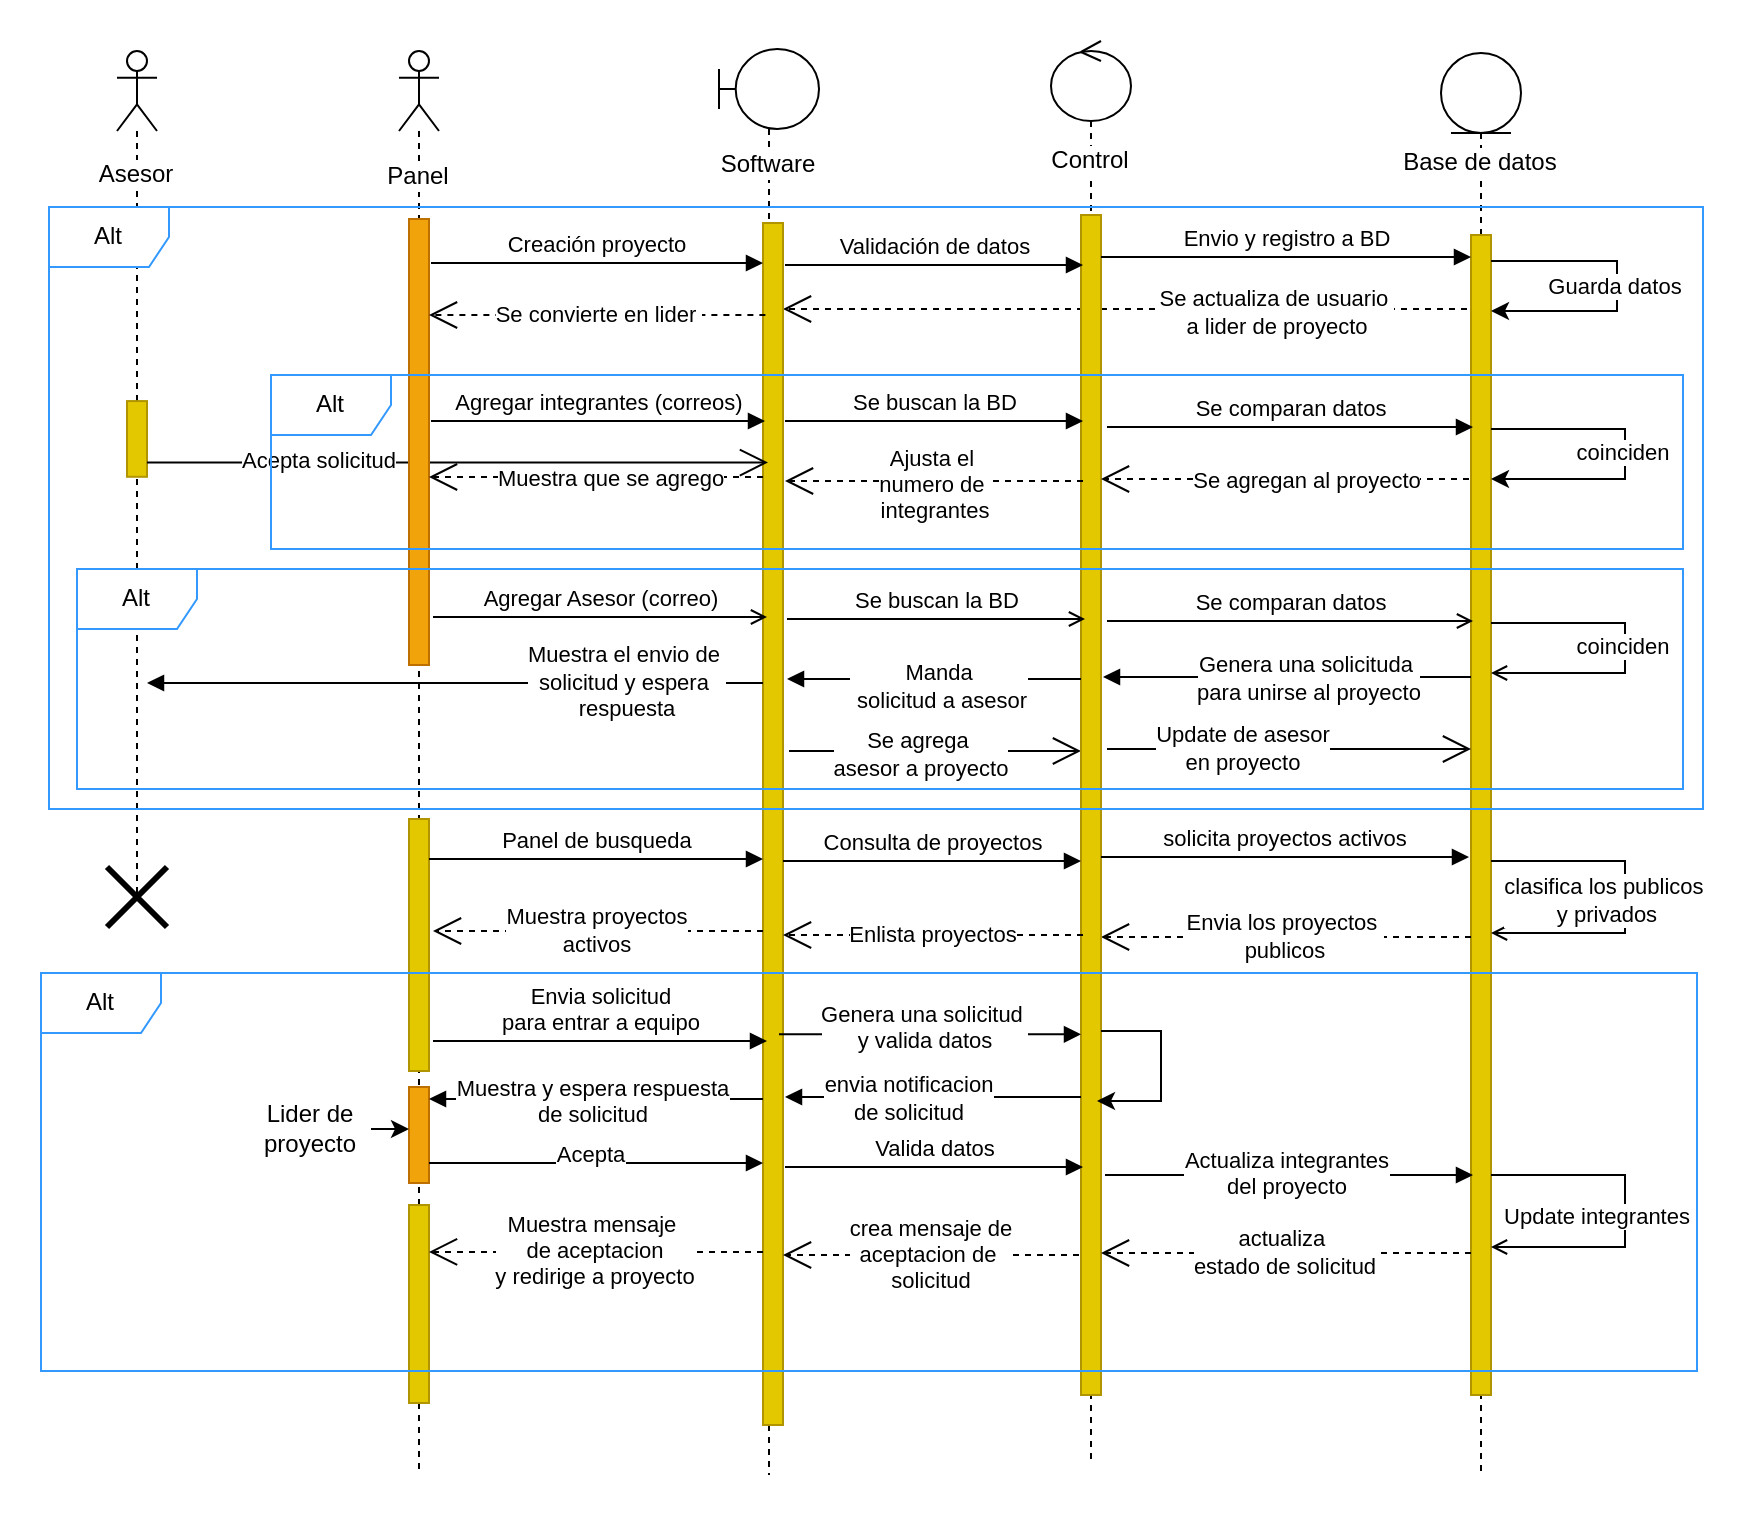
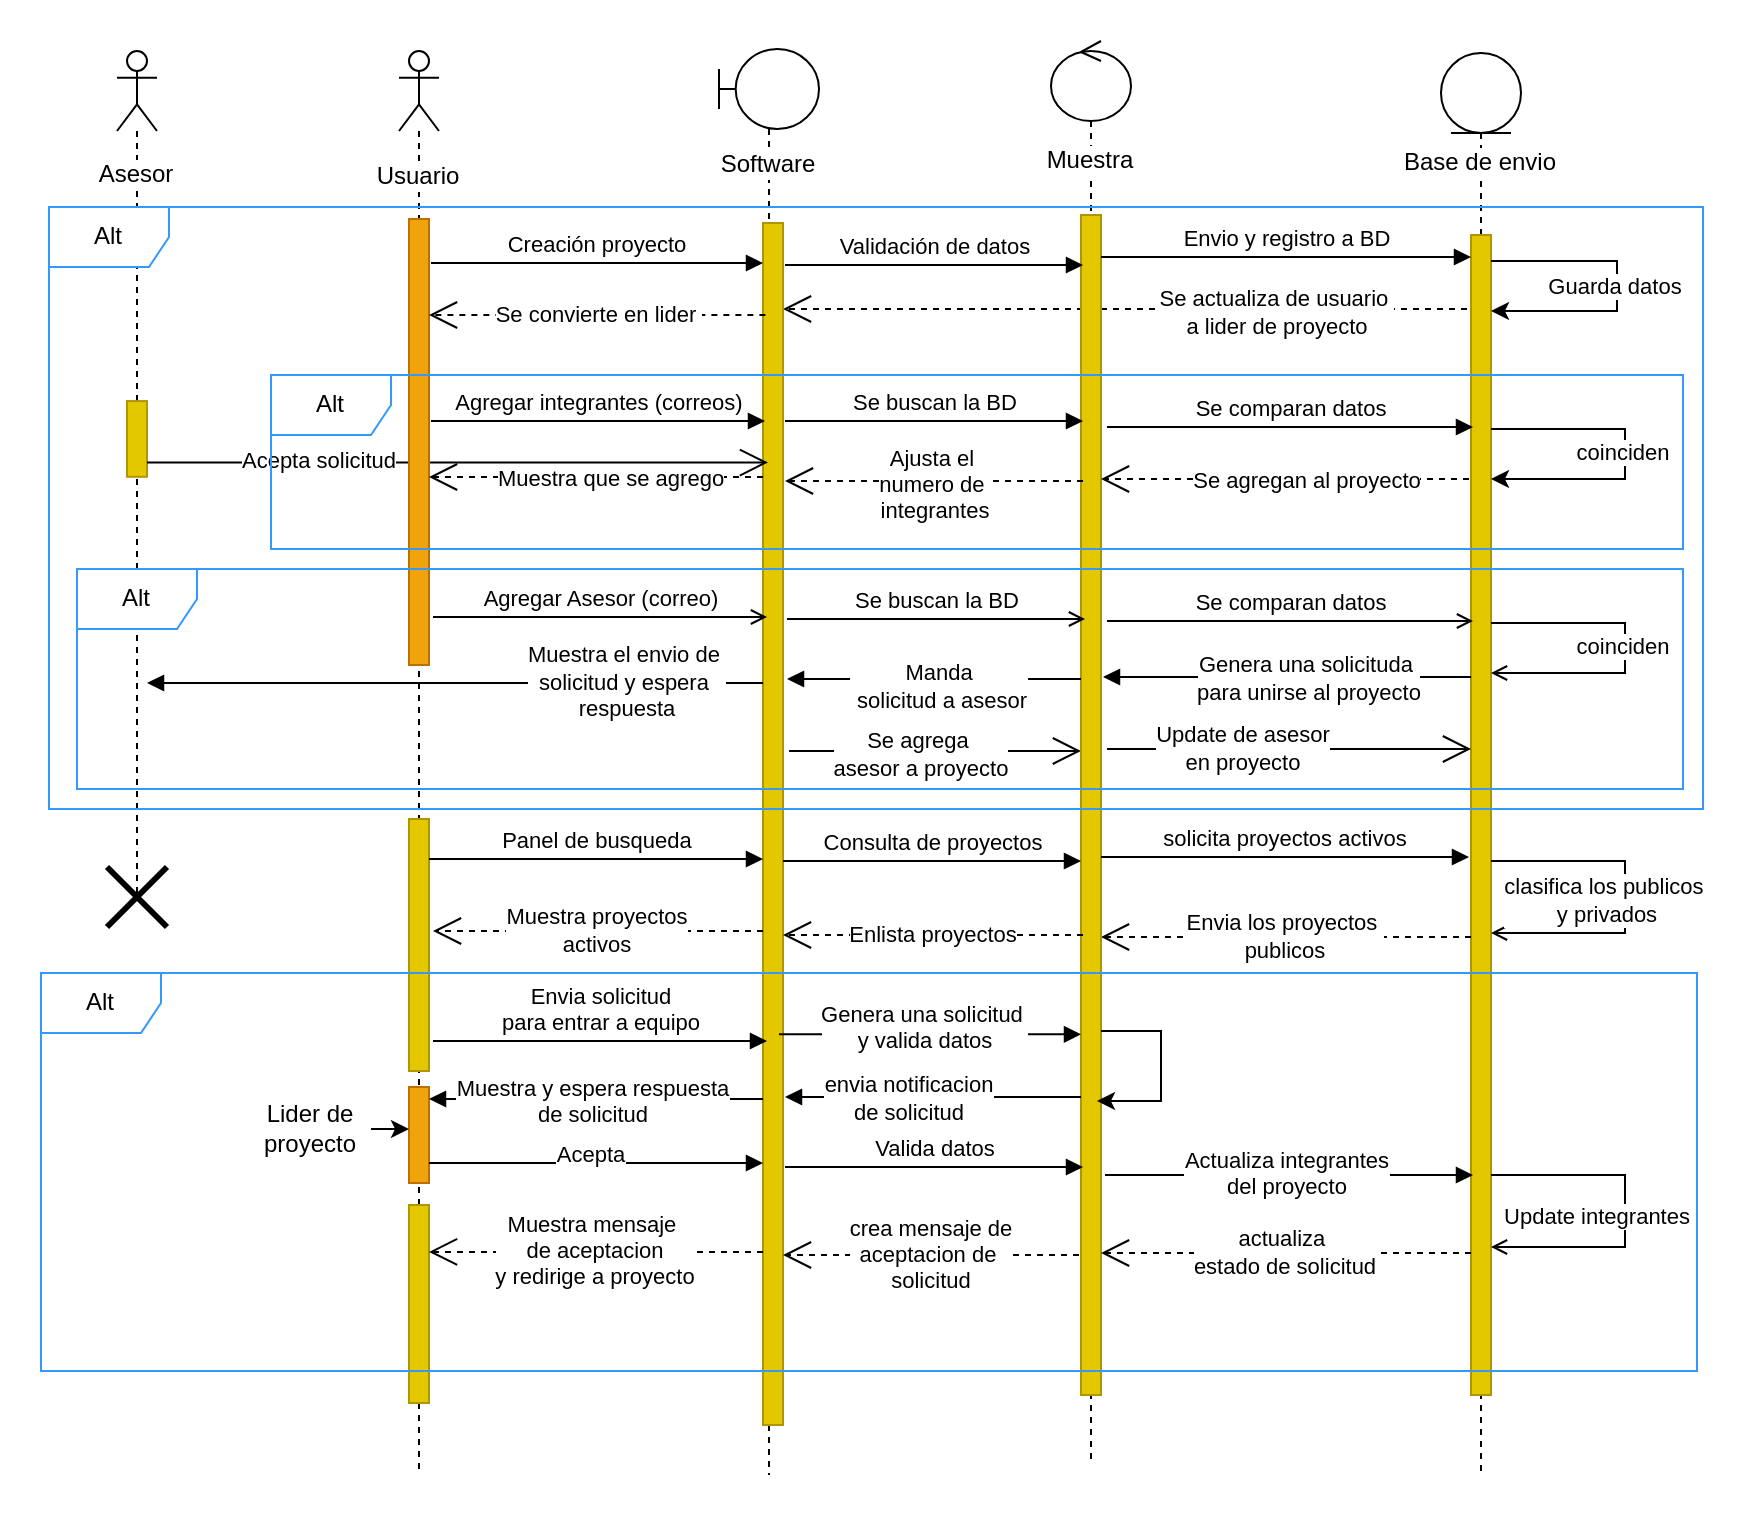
node "Control": label "Control" -> "Muestra"
node "Base de datos": label "Base de datos" -> "Base de envio"
node "Panel": label "Panel" -> "Usuario"
